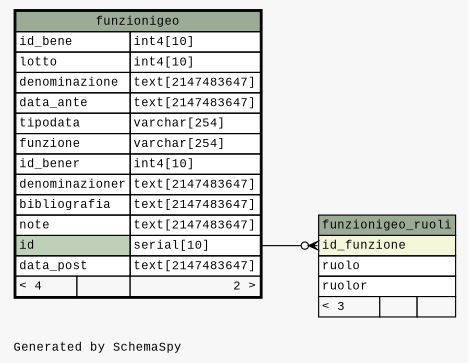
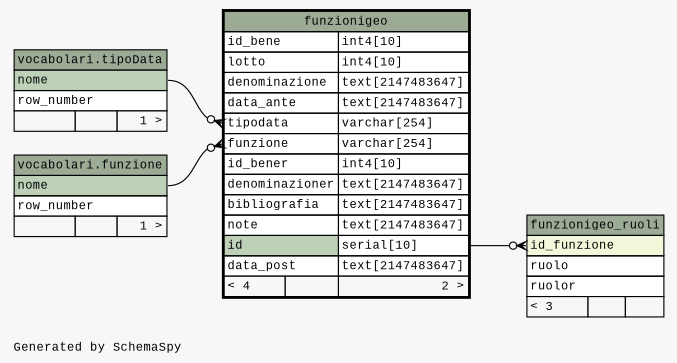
node "vocabolari.tipoData": added
node "vocabolari.funzione": added
